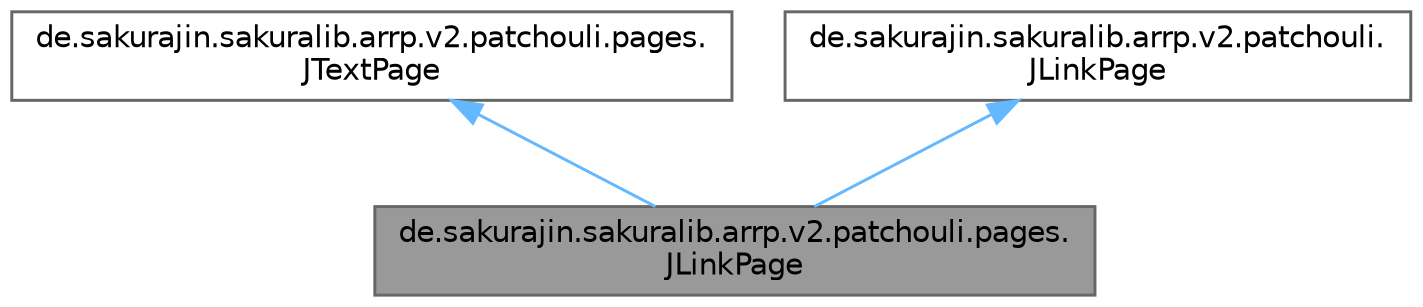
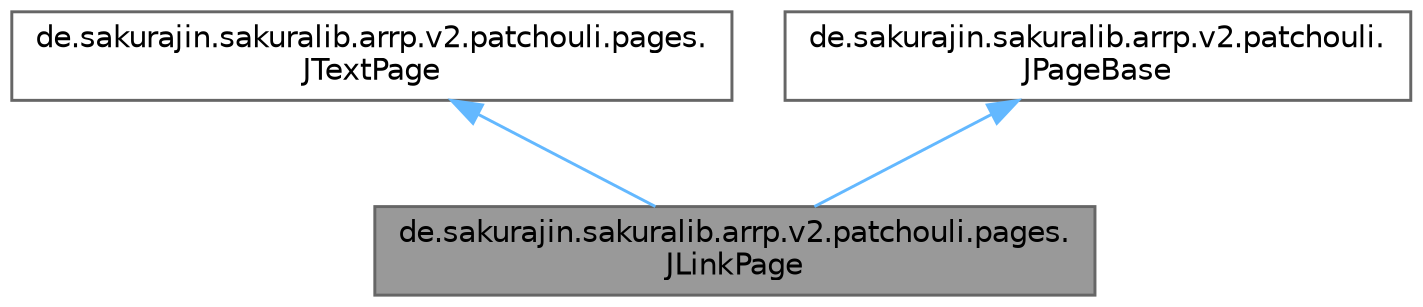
node "de.sakurajin.sakuralib.arrp.v2.patchouli. JLinkPage": label "de.sakurajin.sakuralib.arrp.v2.patchouli. JLinkPage" -> "de.sakurajin.sakuralib.arrp.v2.patchouli. JPageBase"
